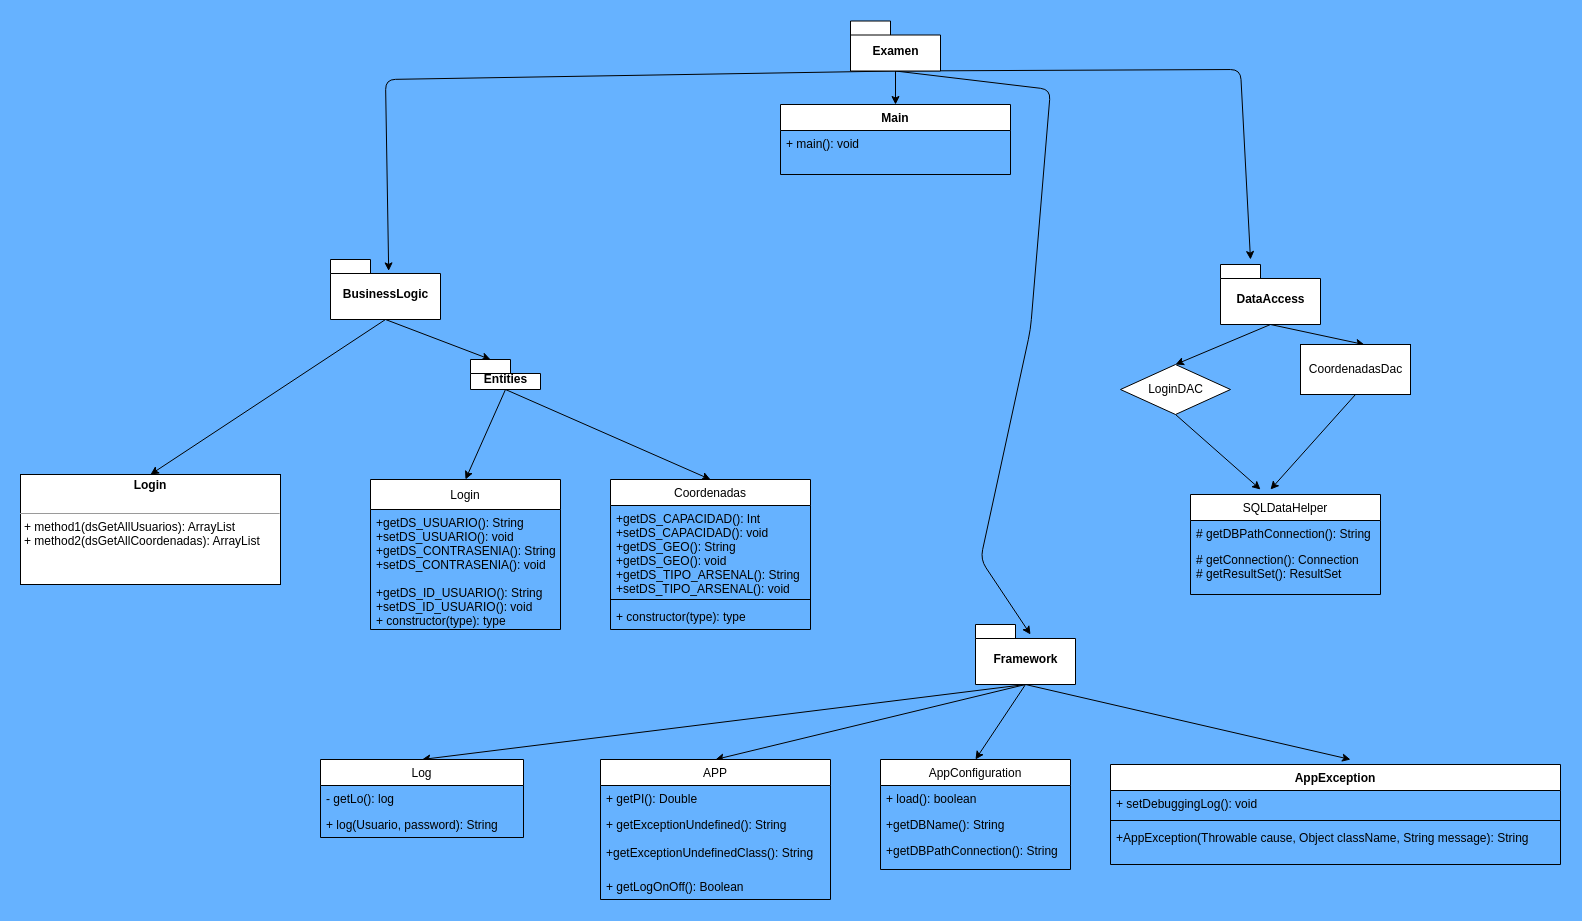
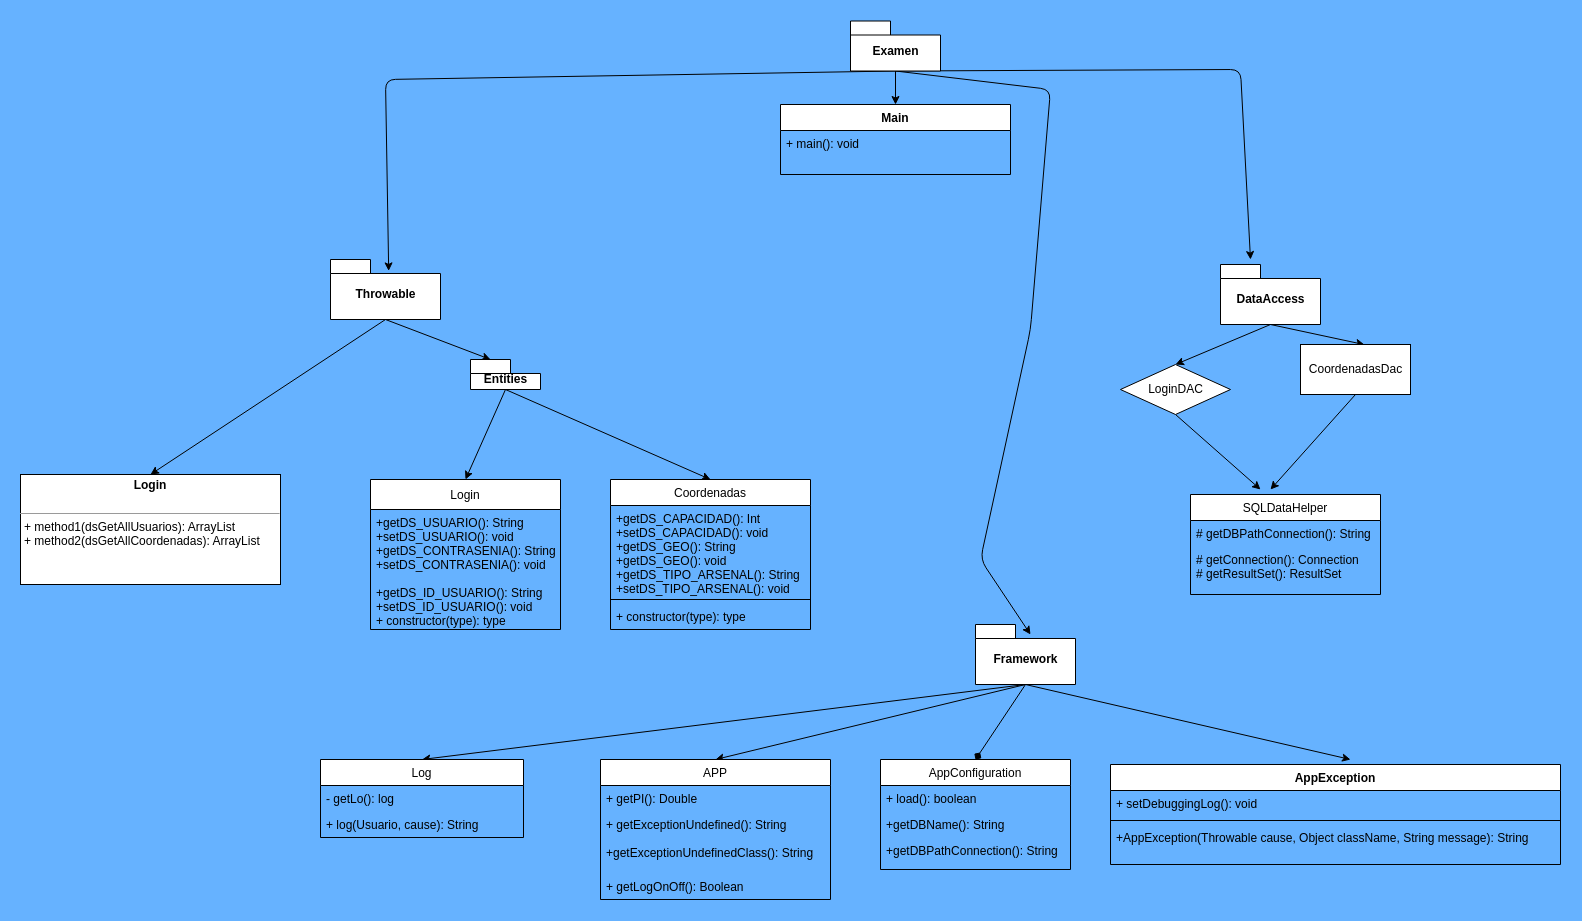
node "BusinessLogic": label "BusinessLogic" -> "Throwable"
edge "Framework" -> "AppConfiguration": arrowhead classic -> diamond
node "+ log(Usuario, password): String": label "+ log(Usuario, password): String" -> "+ log(Usuario, cause): String"
